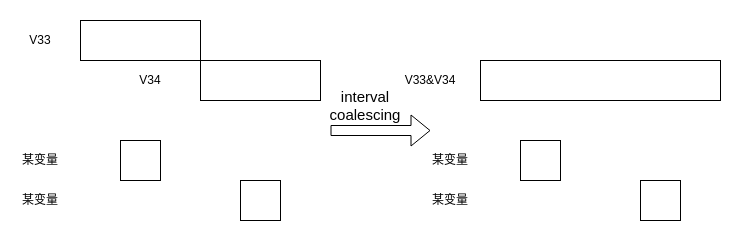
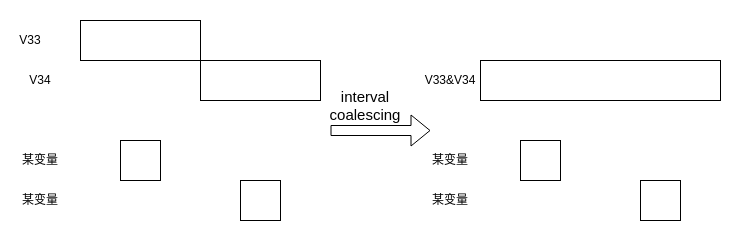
node "V33": moved (41, 41) -> (31, 41)
node "V34": moved (151, 81) -> (41, 81)
node "V33&V34": moved (431, 81) -> (451, 81)
